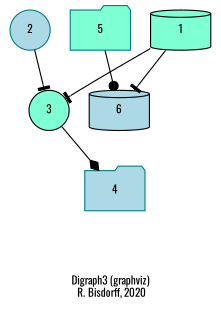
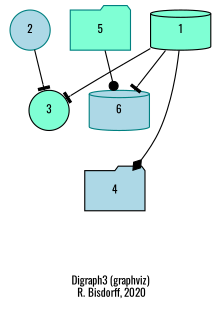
node "6": color black -> teal
edge "3" -> "4": now "1" -> "4"
node "4": color teal -> black
